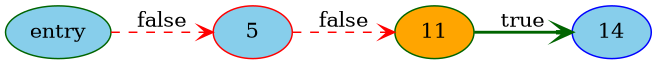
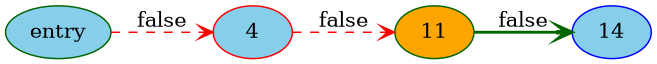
edge "11" -> "14": label "true" -> "false"
node "5": label "5" -> "4"
